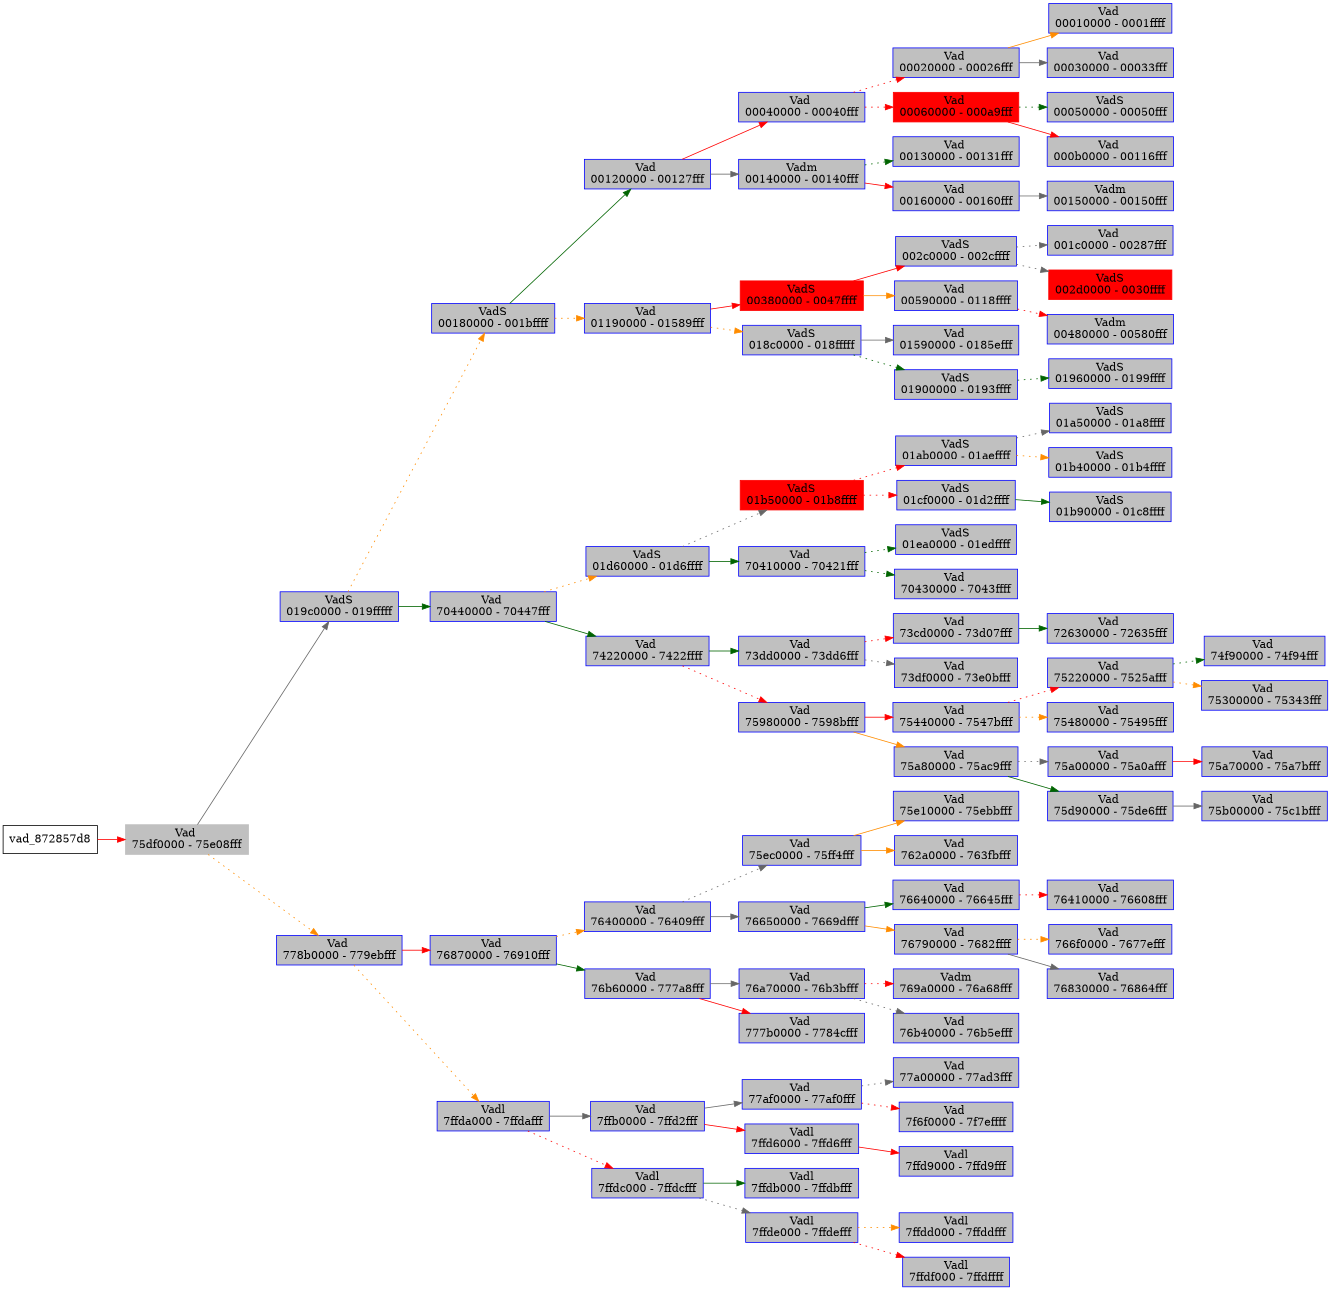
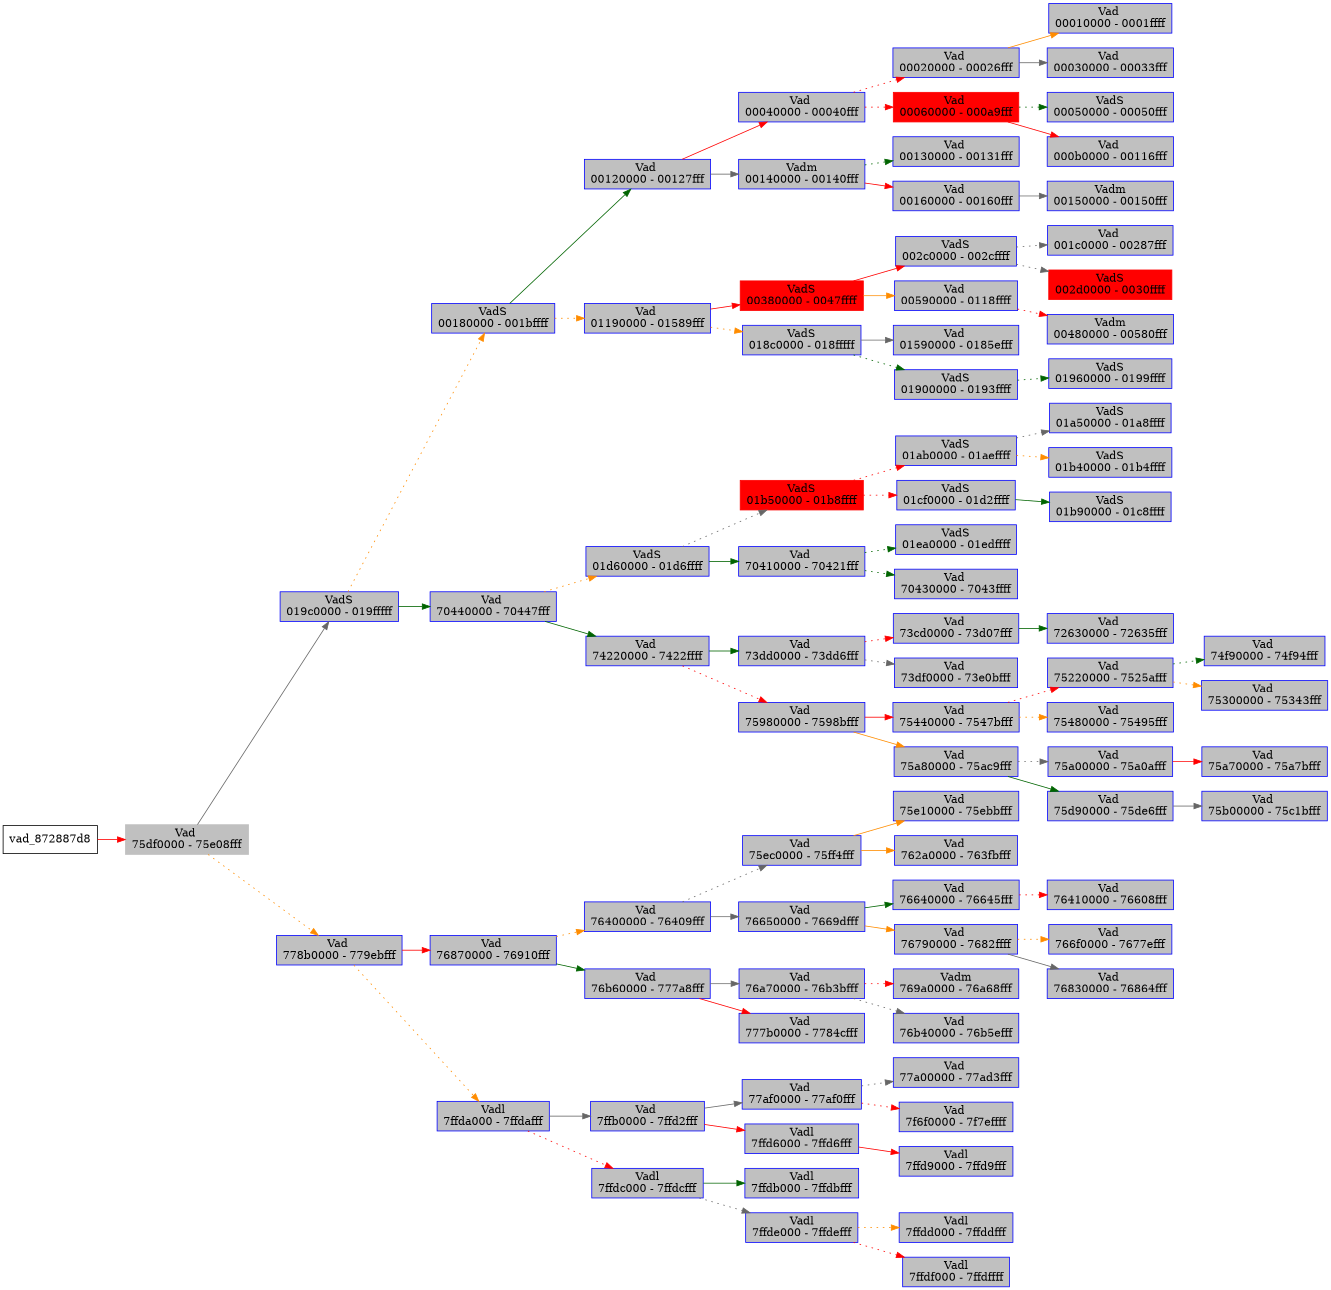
node "vad_872857d8": label "vad_872857d8" -> "vad_872887d8"
